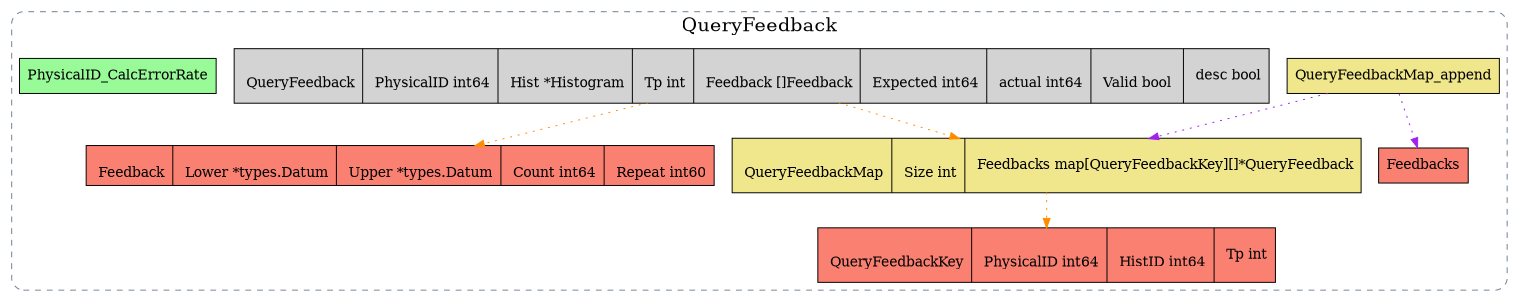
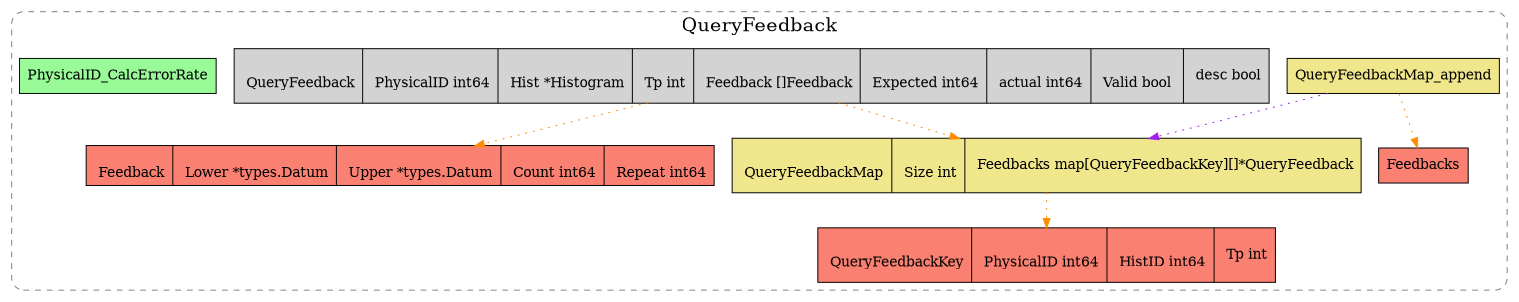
edge "QueryFeedbackMap_append" -> "Feedbacks": color purple -> darkorange
node "Feedback": text "Repeat int60" -> "Repeat int64"
